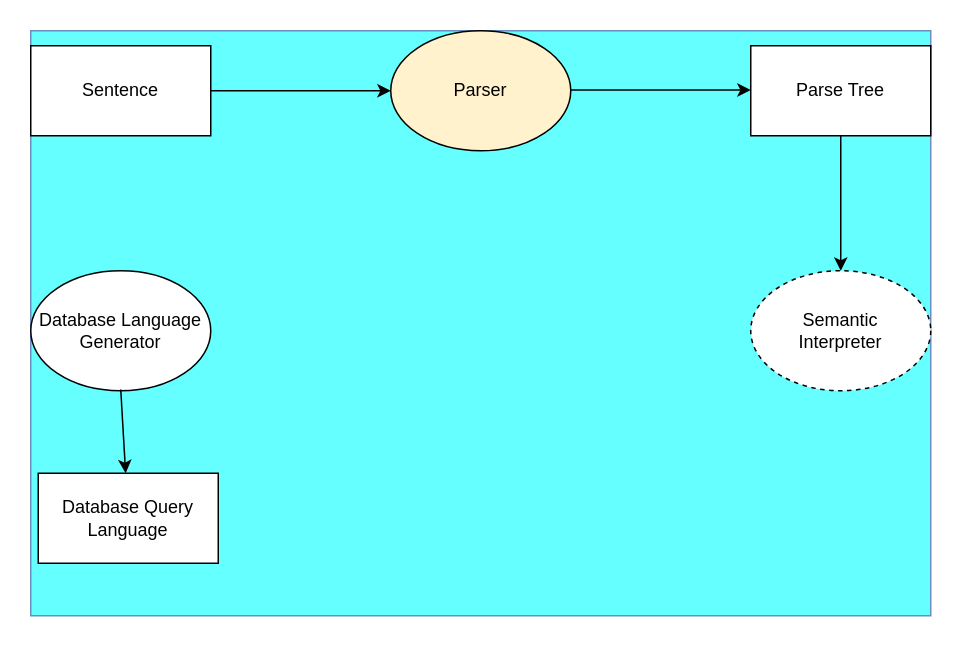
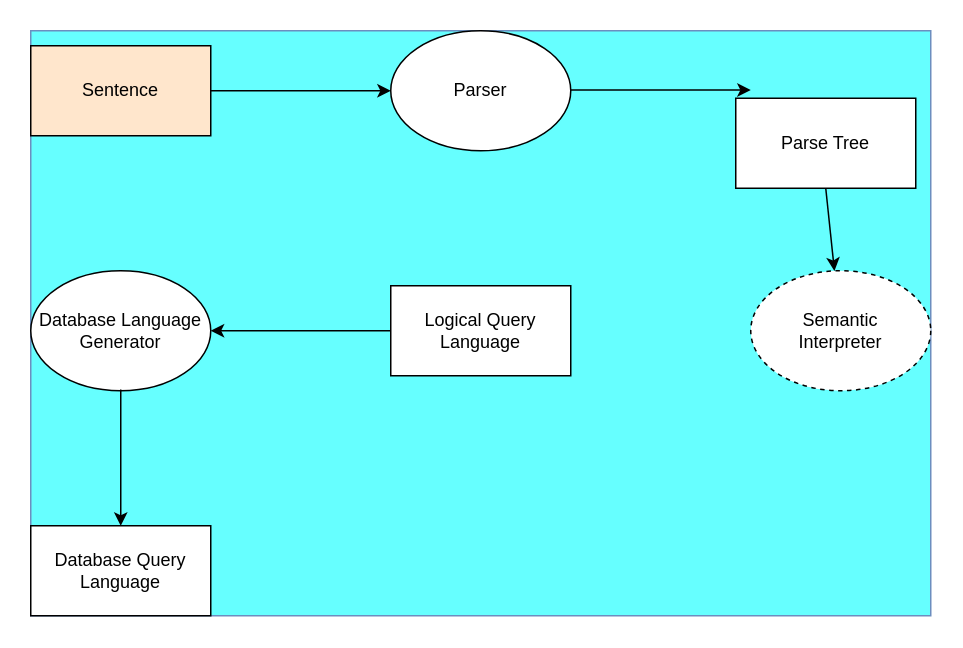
node "Sentence": fillcolor #ffffff -> #ffe6cc
node "Parser": fillcolor #fff2cc -> #ffffff
node "Parse Tree": moved (841, 91) -> (826, 143)
edge "Logical Query Language" -> "Database Language Generator": added
node "Logical Query Language": added
node "Database Query Language": moved (128, 518) -> (121, 571)
